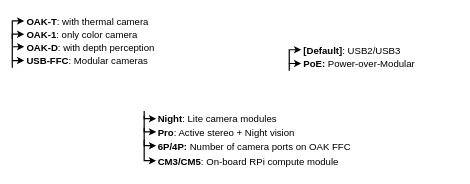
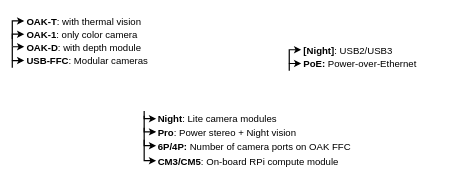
node "OAK-T: with thermal camera": label "OAK-T: with thermal camera" -> "OAK-T: with thermal vision"
node "OAK-D: with depth perception": label "OAK-D: with depth perception" -> "OAK-D: with depth module"
node "[Default]: USB2/USB3": label "[Default]: USB2/USB3" -> "[Night]: USB2/USB3"
node "PoE: Power-over-Modular": label "PoE: Power-over-Modular" -> "PoE: Power-over-Ethernet"
node "Pro: Active stereo + Night vision": label "Pro: Active stereo + Night vision" -> "Pro: Power stereo + Night vision"
